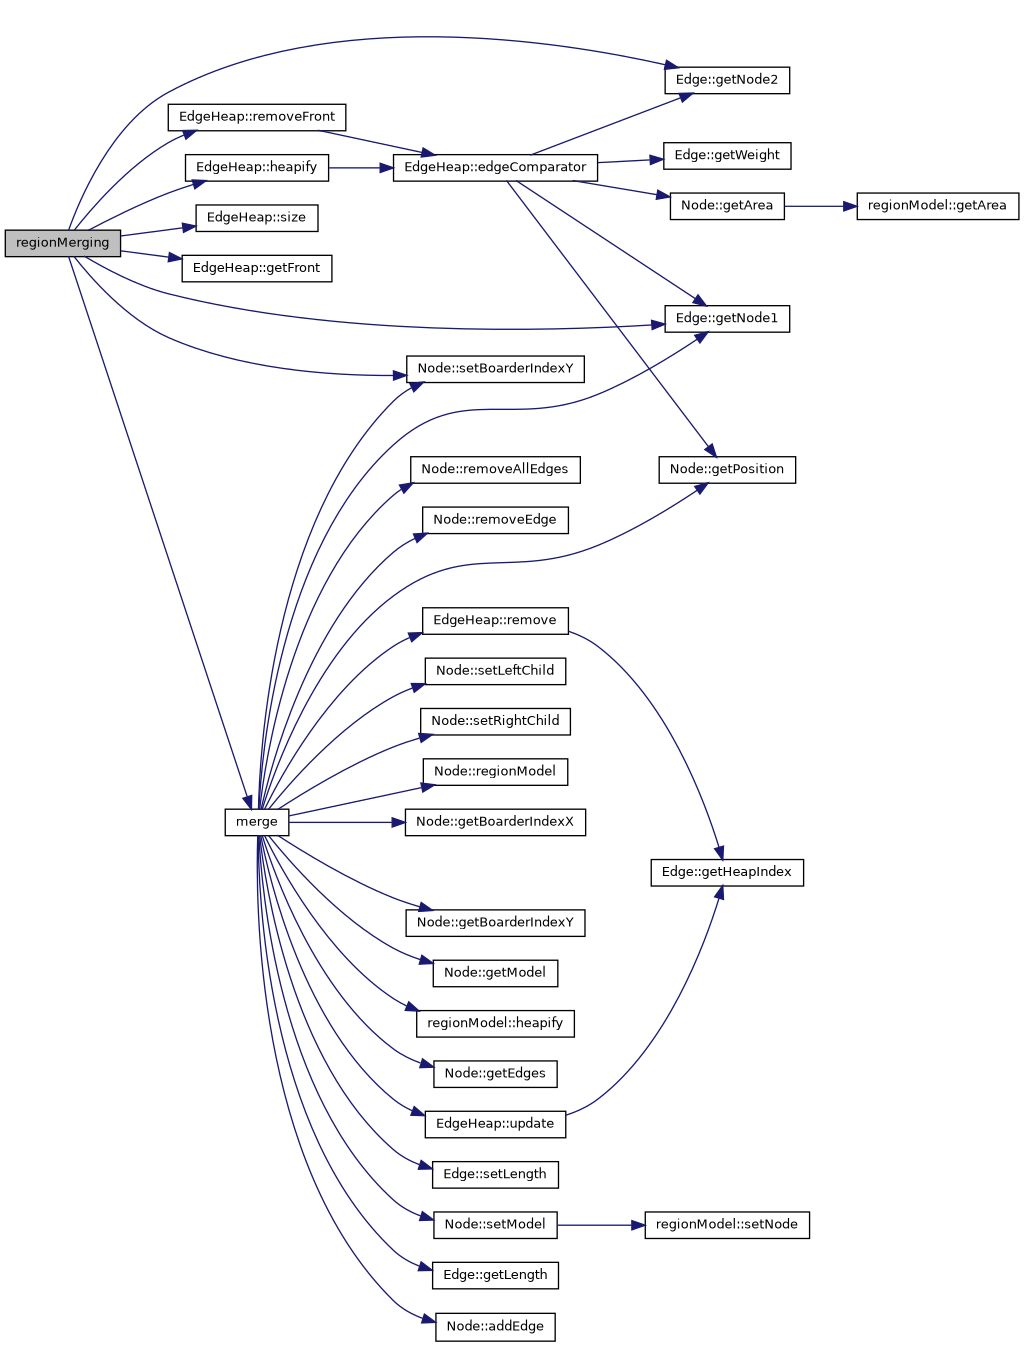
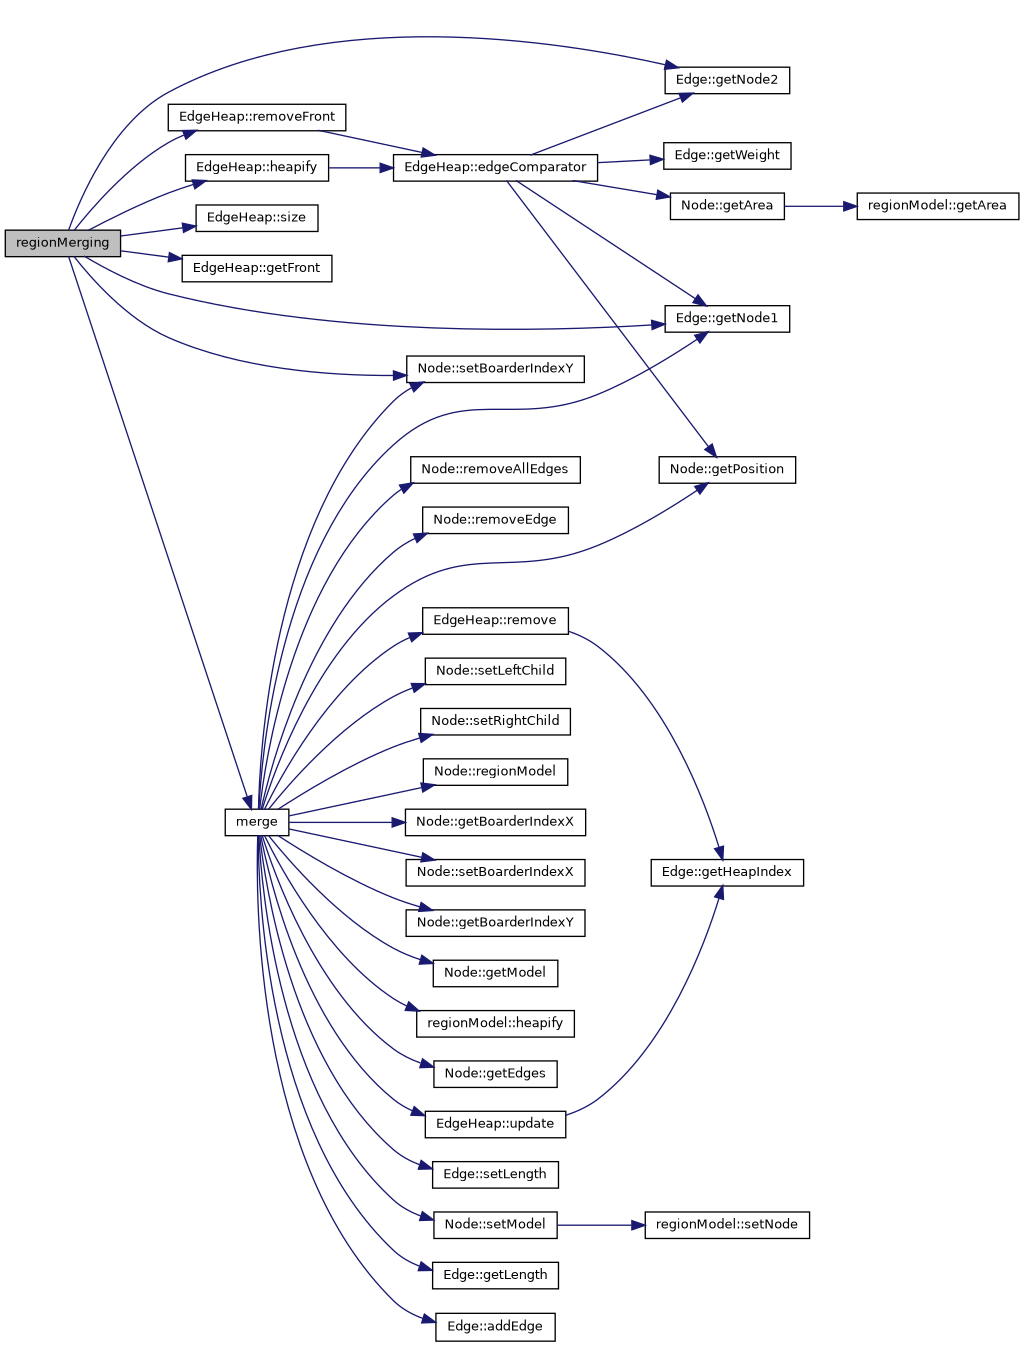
node "Node::setBoarderIndexX": added
node "Node::addEdge": label "Node::addEdge" -> "Edge::addEdge"
